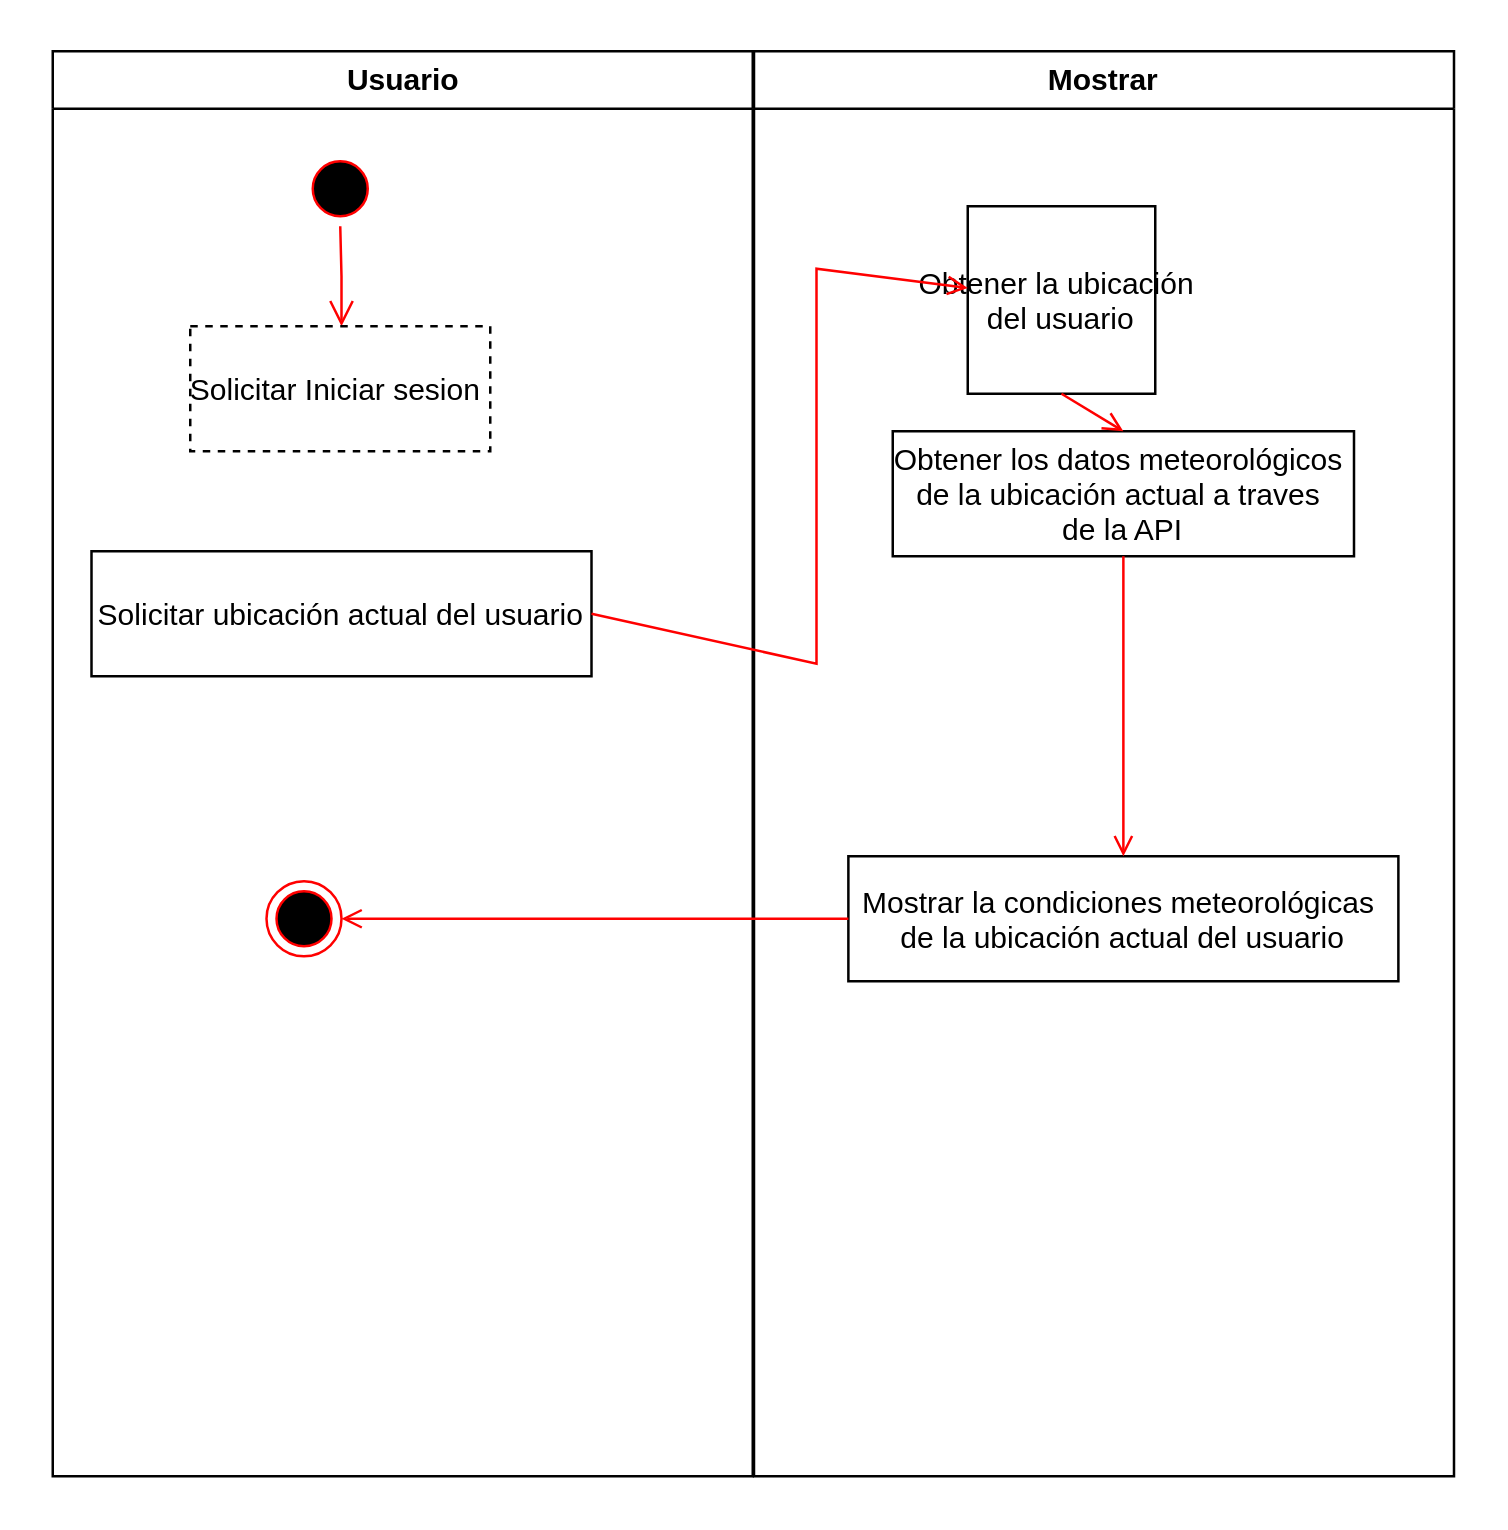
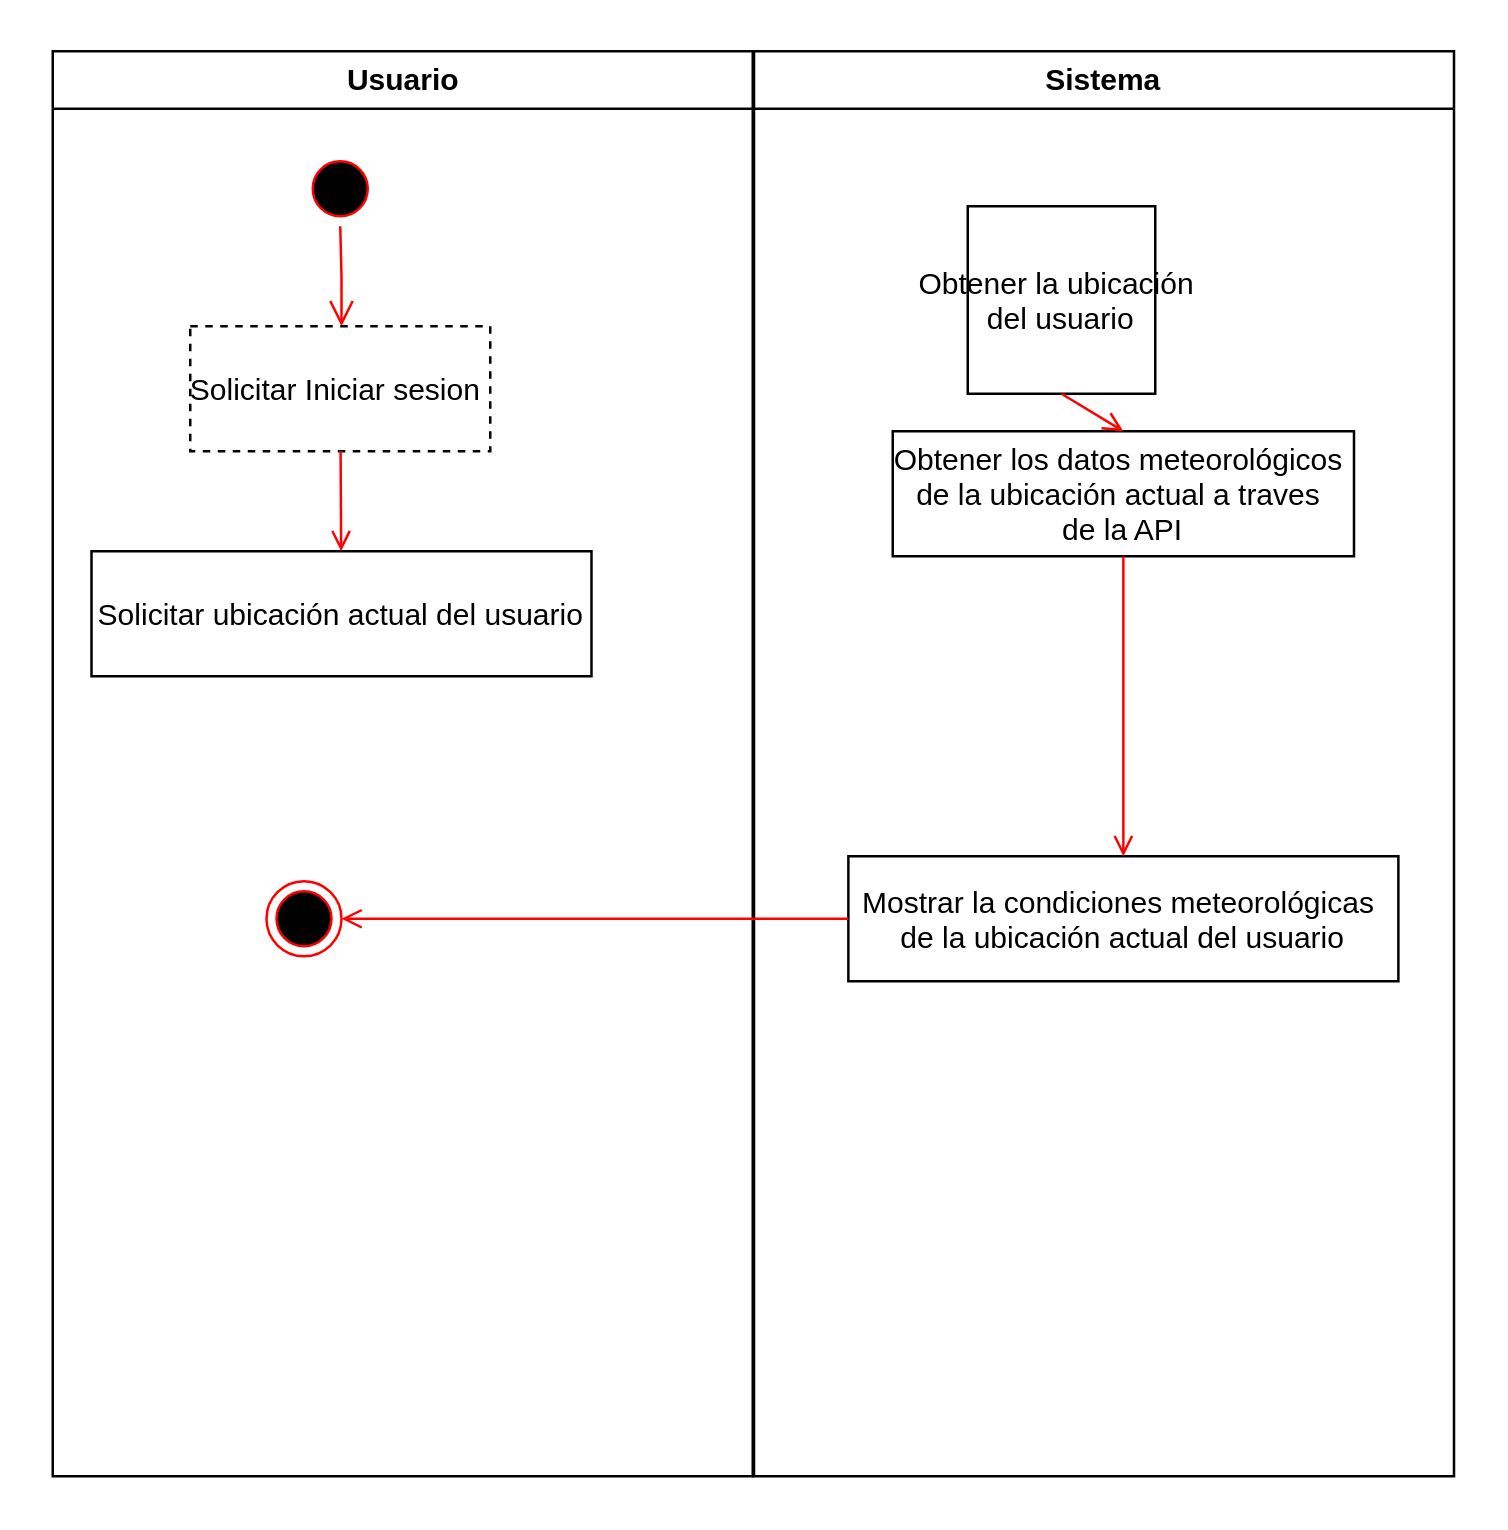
node "Mostrar": label "Mostrar" -> "Sistema"
edge "Solicitar ubicación actual del usuario" -> "Obtener la ubicación del usuario": removed
edge "Solicitar Iniciar sesion" -> "Solicitar ubicación actual del usuario": added
